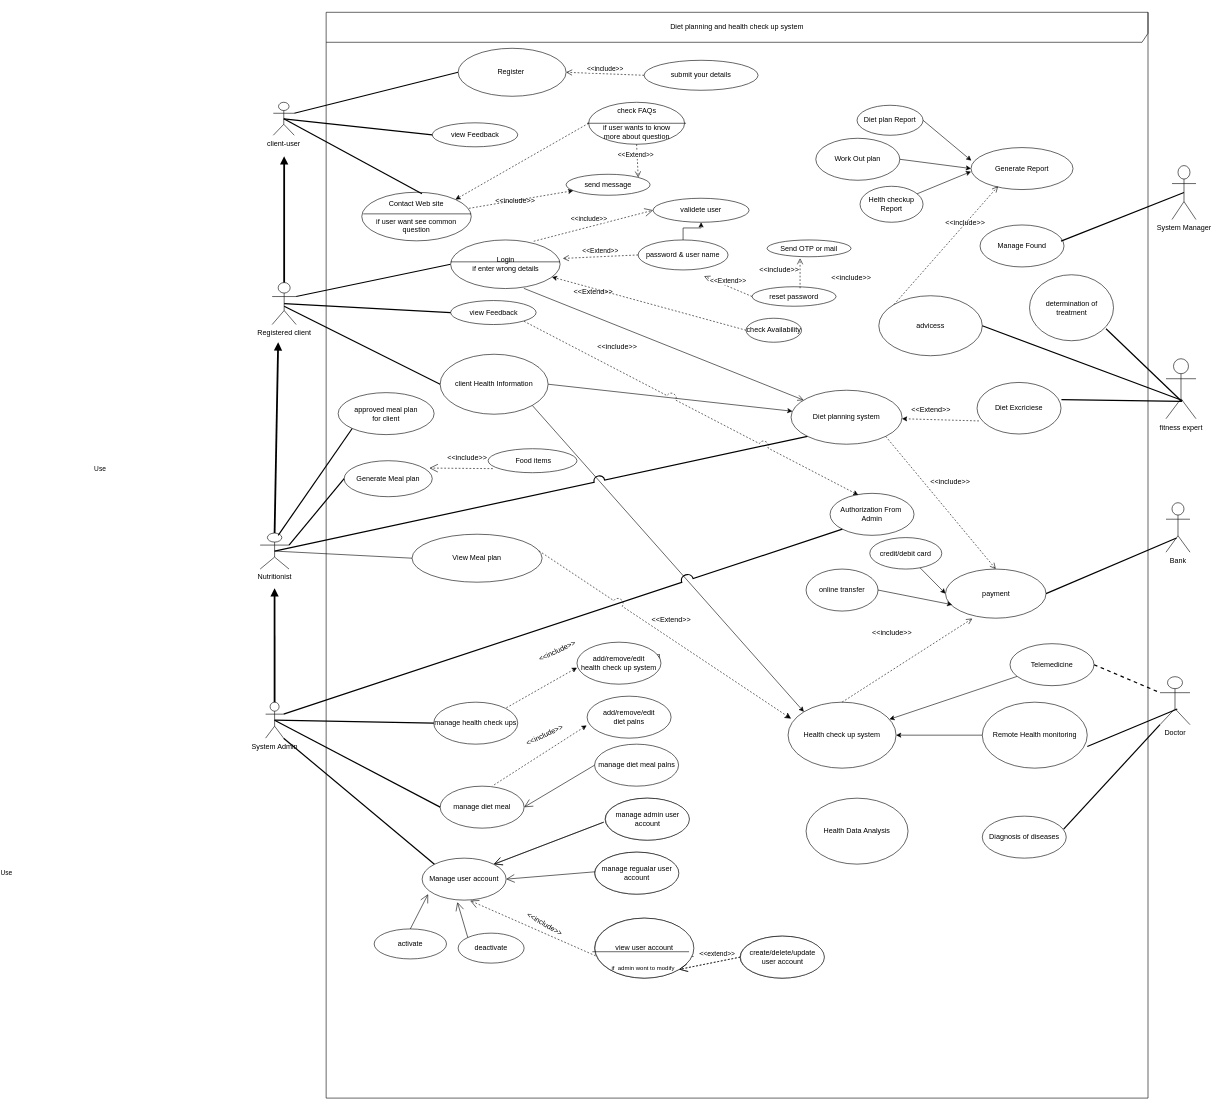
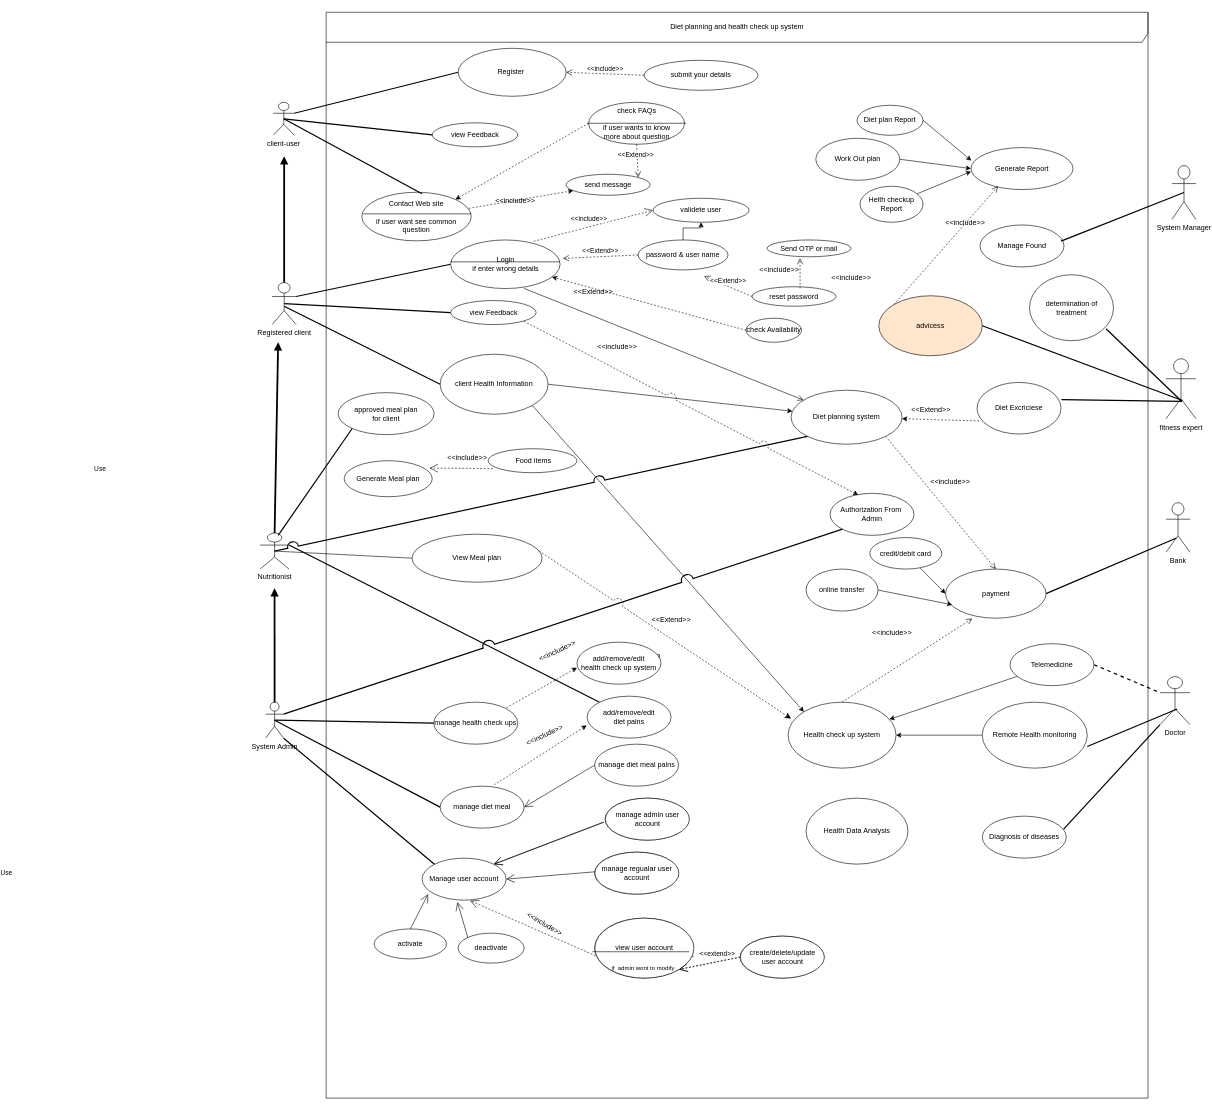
node "advicess": fillcolor #ffffff -> #ffe6cc
edge "Generate Meal plan" -- "Nutritionist": now "add/remove/edit diet palns" -- "Nutritionist"
